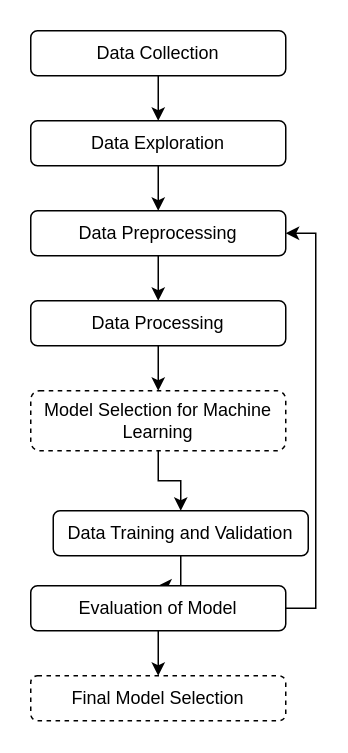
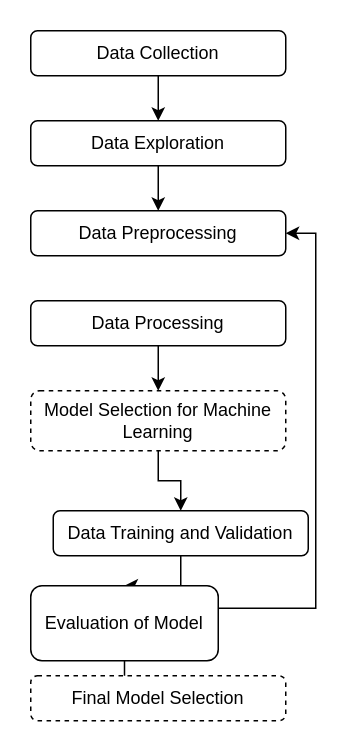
edge "Data Preprocessing" -> "Data Processing": removed
node "Evaluation of Model": size 255x45 -> 188x75
